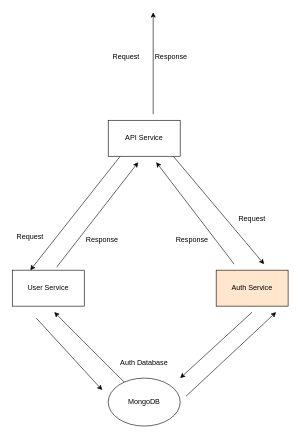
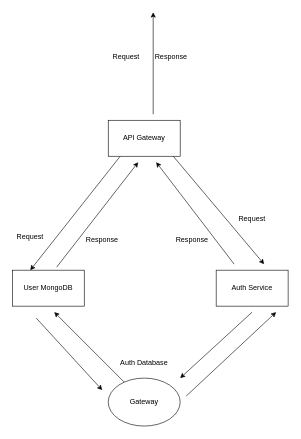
node "API Service": label "API Service" -> "API Gateway"
node "User Service": label "User Service" -> "User MongoDB"
node "Auth Service": fillcolor #ffe6cc -> #ffffff
node "MongoDB": label "MongoDB" -> "Gateway"
